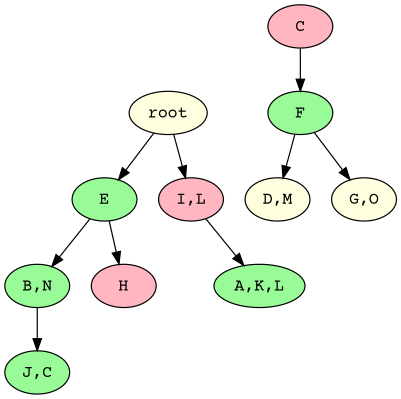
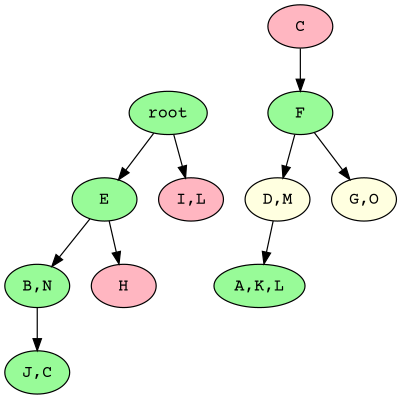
node "root": fillcolor lightyellow -> palegreen
edge "I,L" -> "A,K,L": now "D,M" -> "A,K,L"
